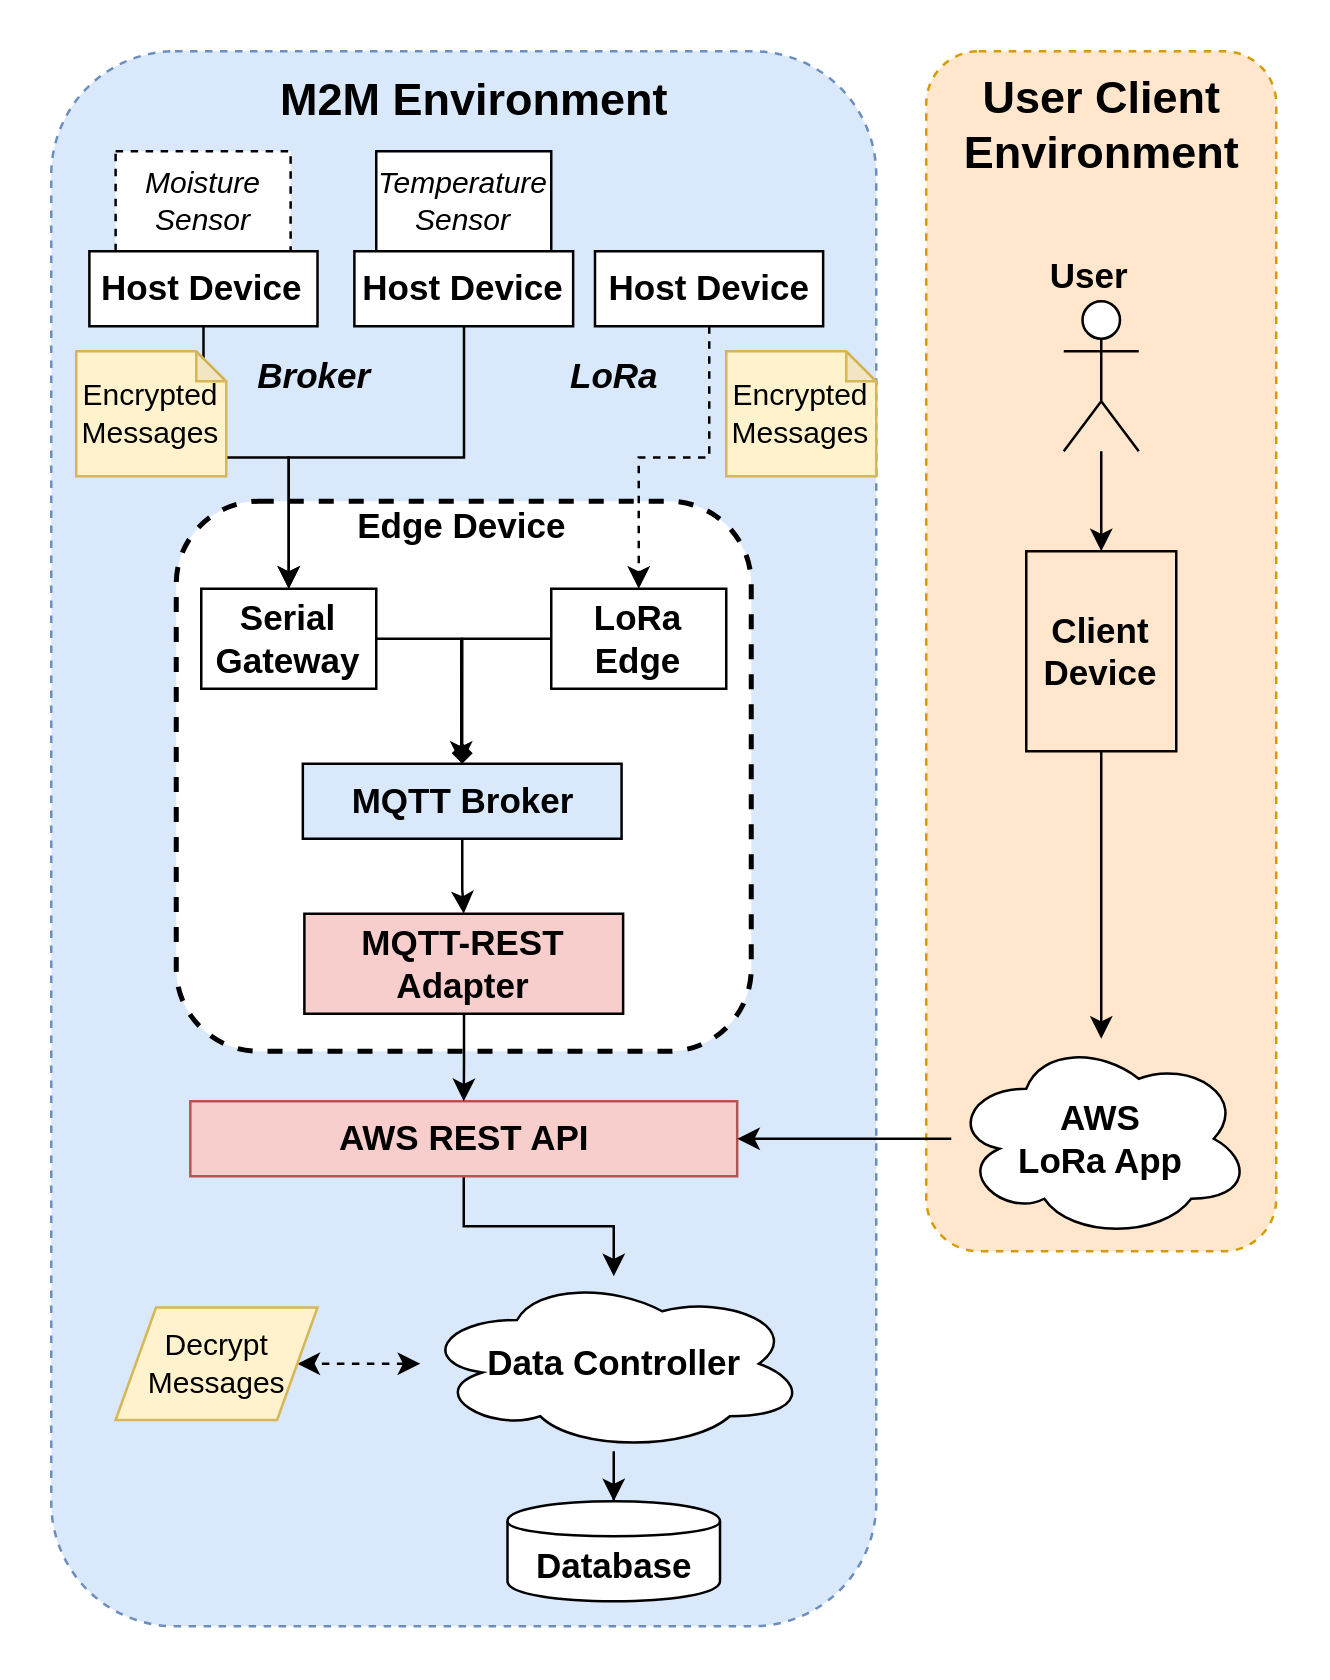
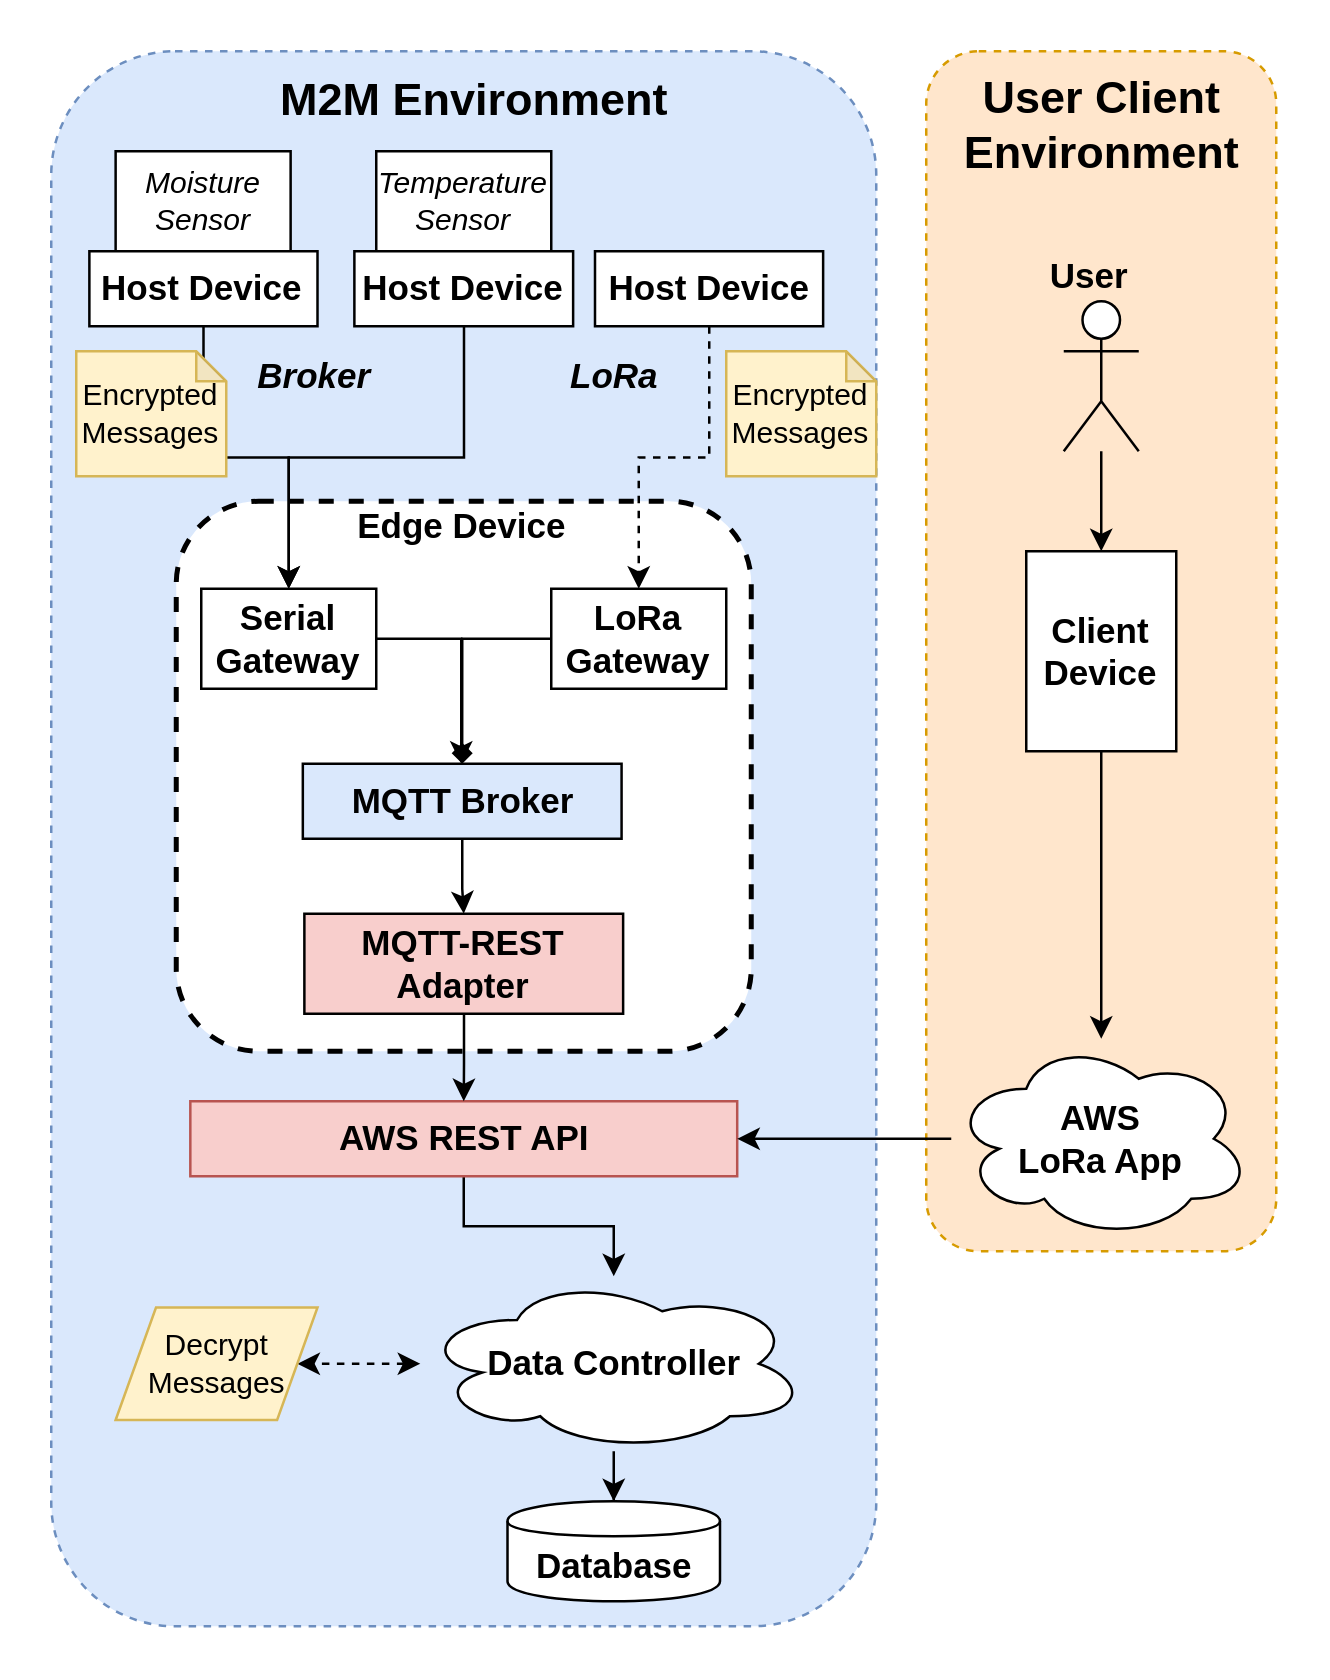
node "Moisture Sensor": style dashed -> solid
node "LoRa Edge": label "LoRa Edge" -> "LoRa Gateway"
node "Client Device": fillcolor #ffe6cc -> #ffffff
